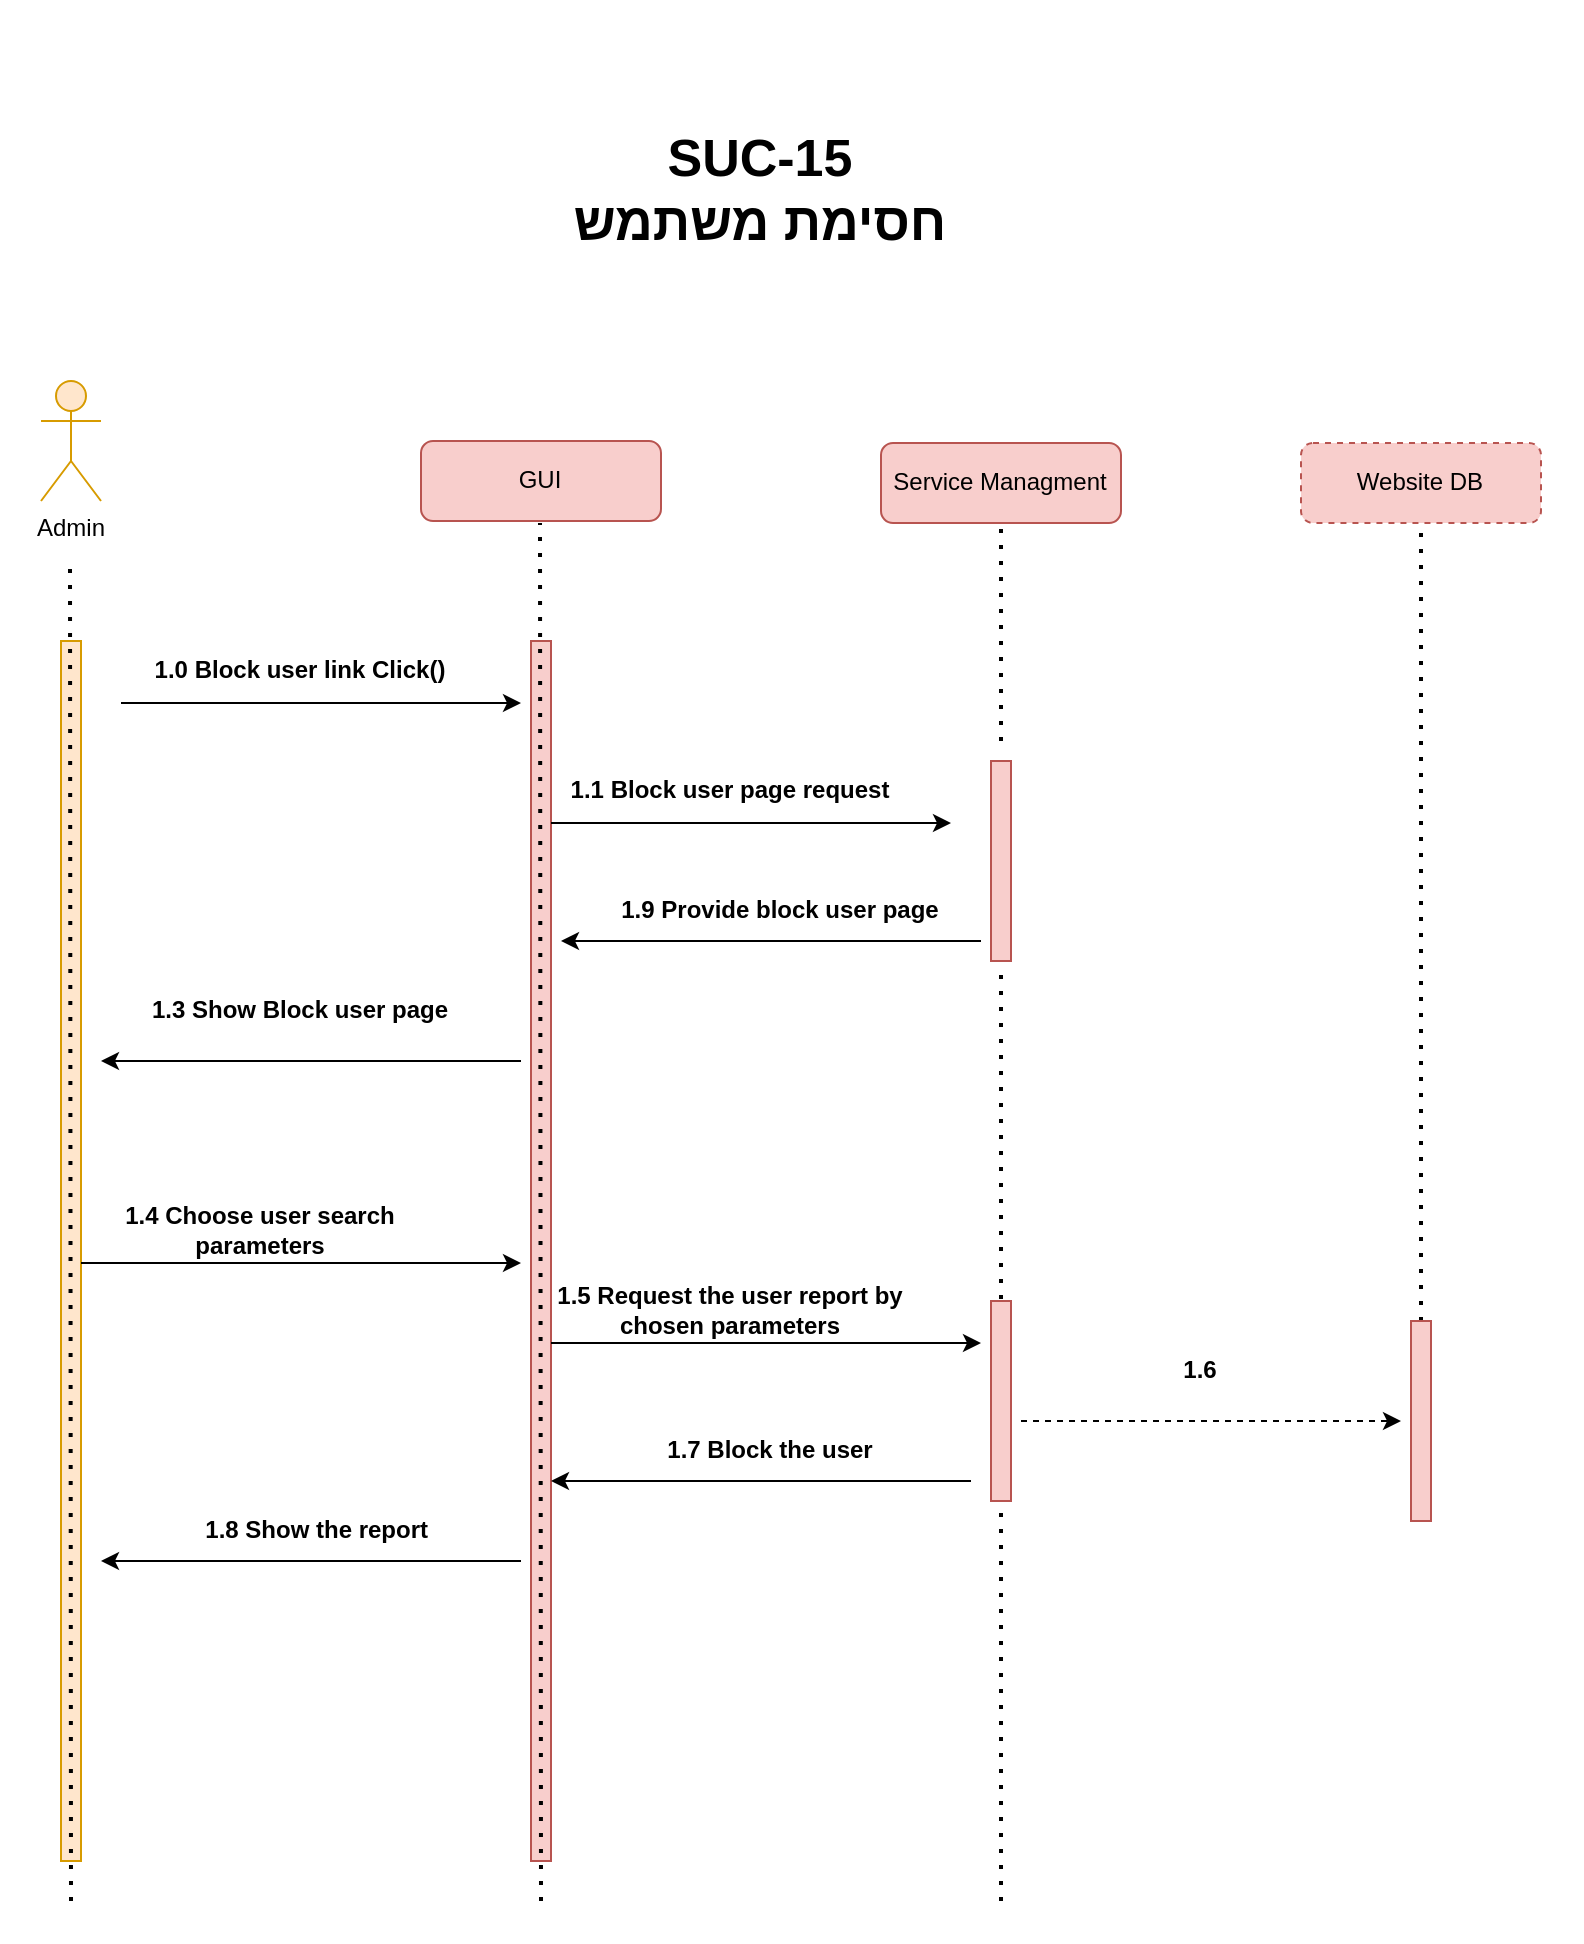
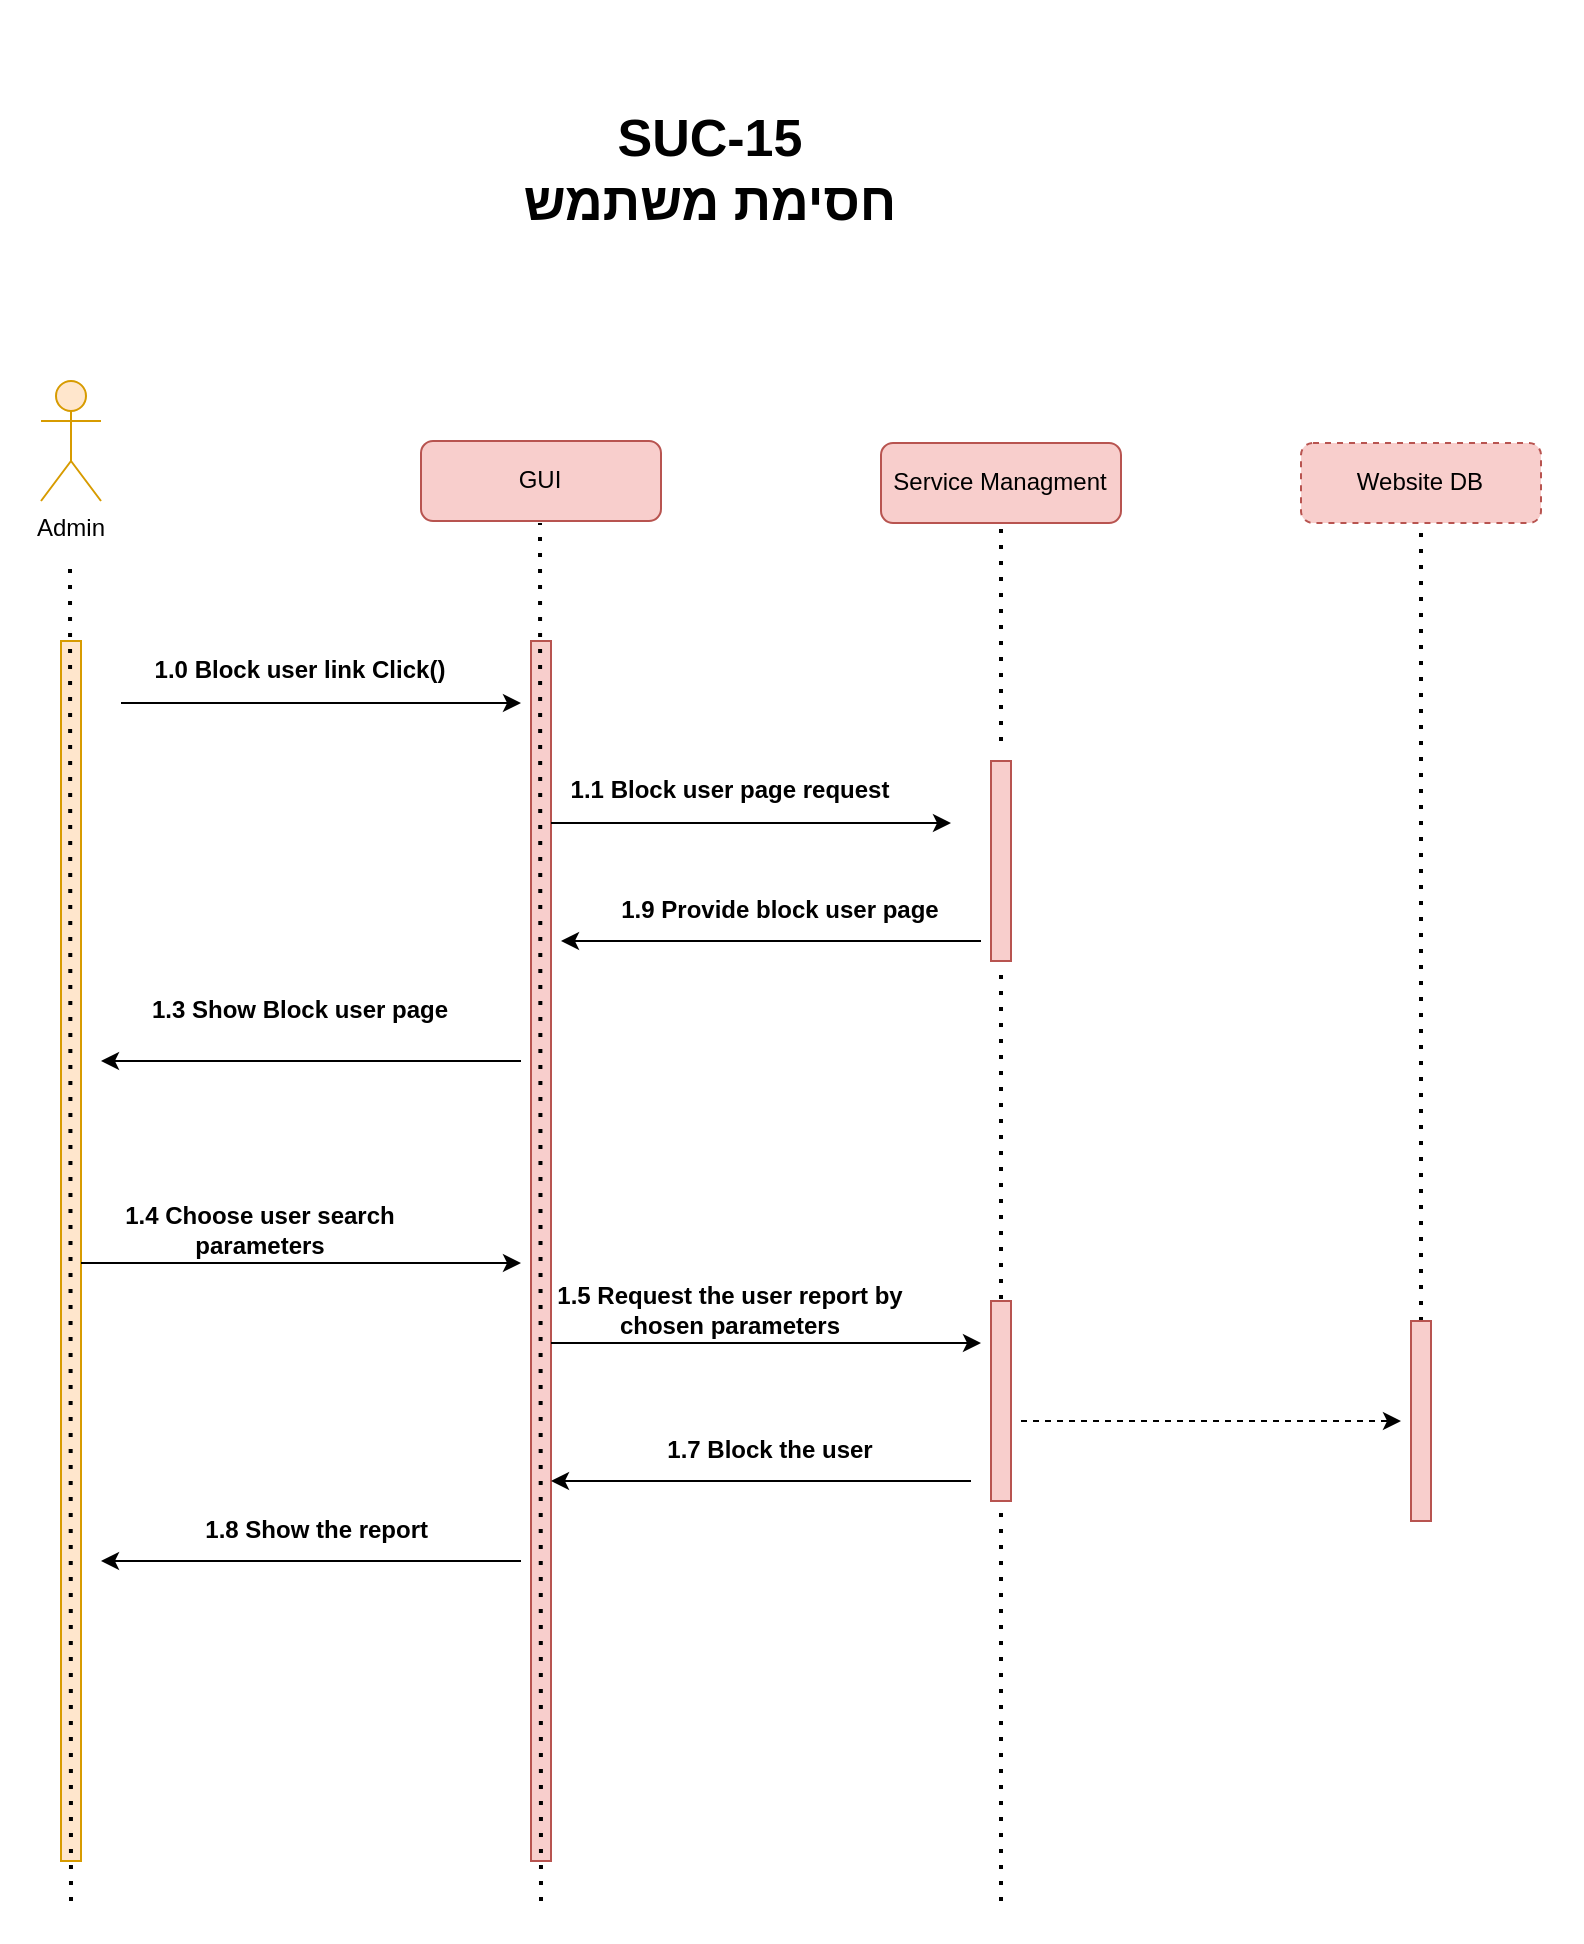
node "SUC-15 חסימת משתמש": moved (761, 191) -> (711, 171)
node "1.6": removed
